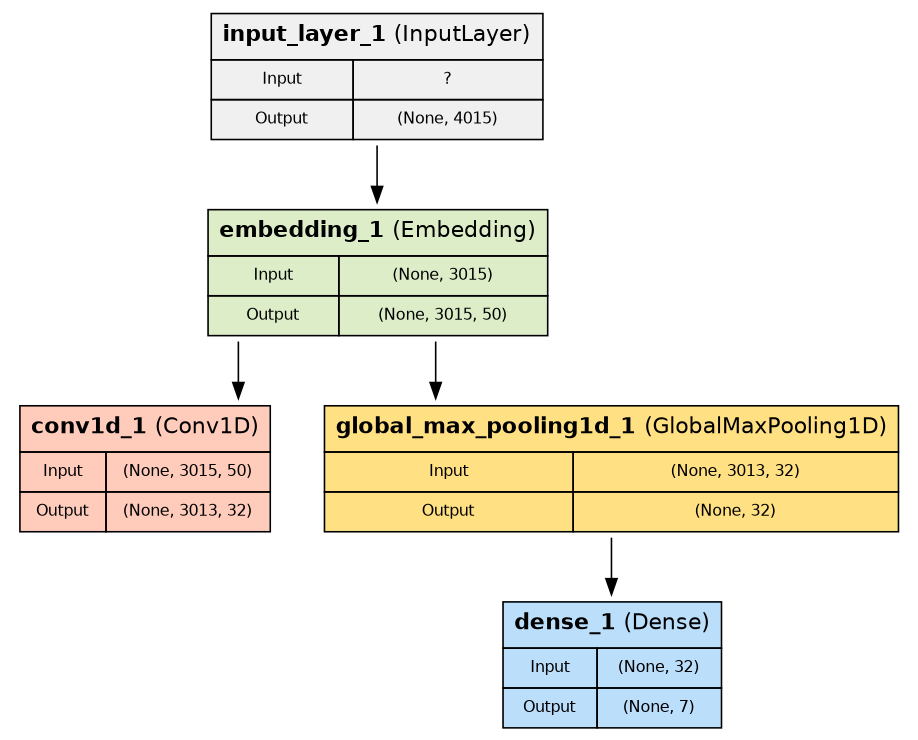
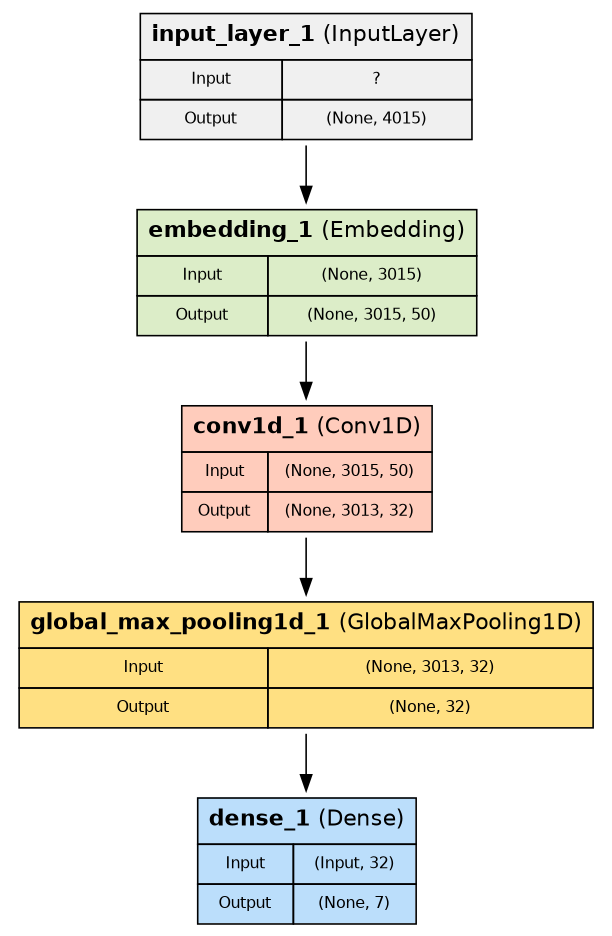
edge "embedding_1" -> "global_max_pooling1d_1": now "conv1d_1" -> "global_max_pooling1d_1"
node "dense_1": text "(None, 32)" -> "(Input, 32)"
